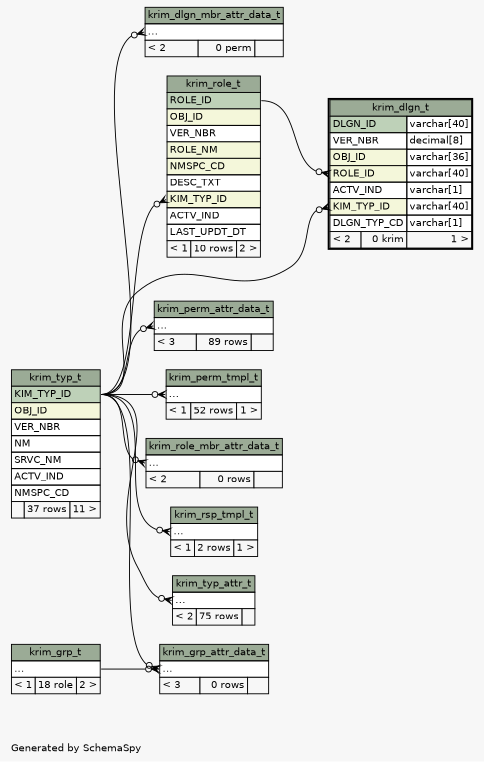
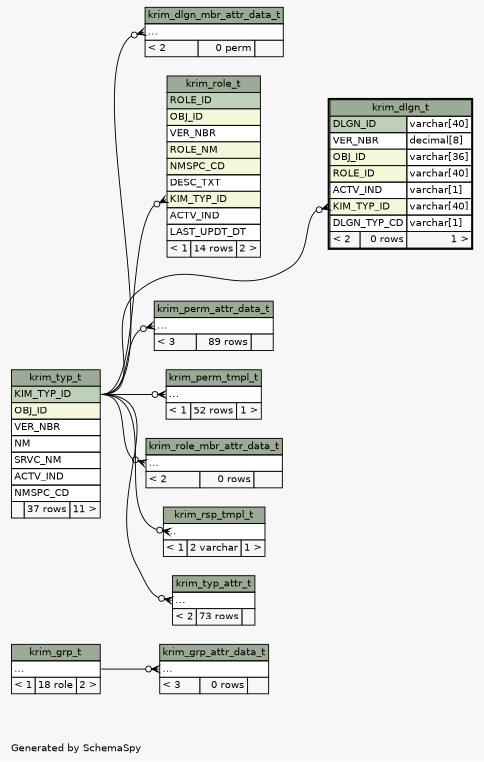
edge "krim_role_t" -> "krim_dlgn_t": removed
node "krim_dlgn_t": text "0 krim" -> "0 rows"
node "krim_role_t": text "10 rows" -> "14 rows"
node "krim_rsp_tmpl_t": text "2 rows" -> "2 varchar"
edge "krim_typ_t" -> "krim_grp_attr_data_t": removed
node "krim_typ_attr_t": text "75 rows" -> "73 rows"
